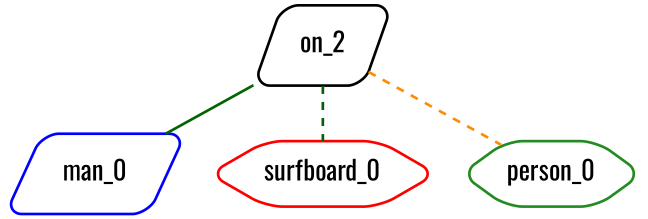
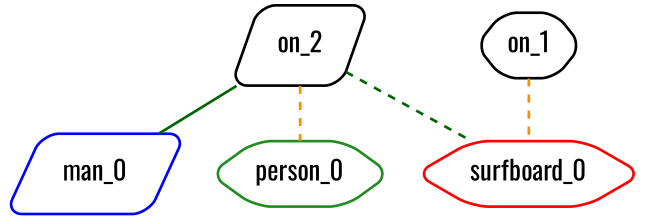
node "on_1": added
